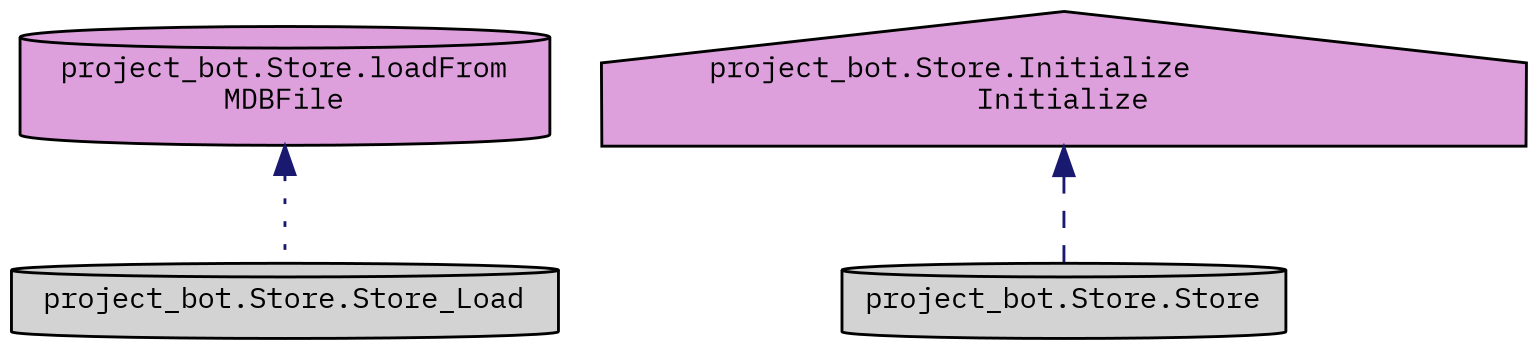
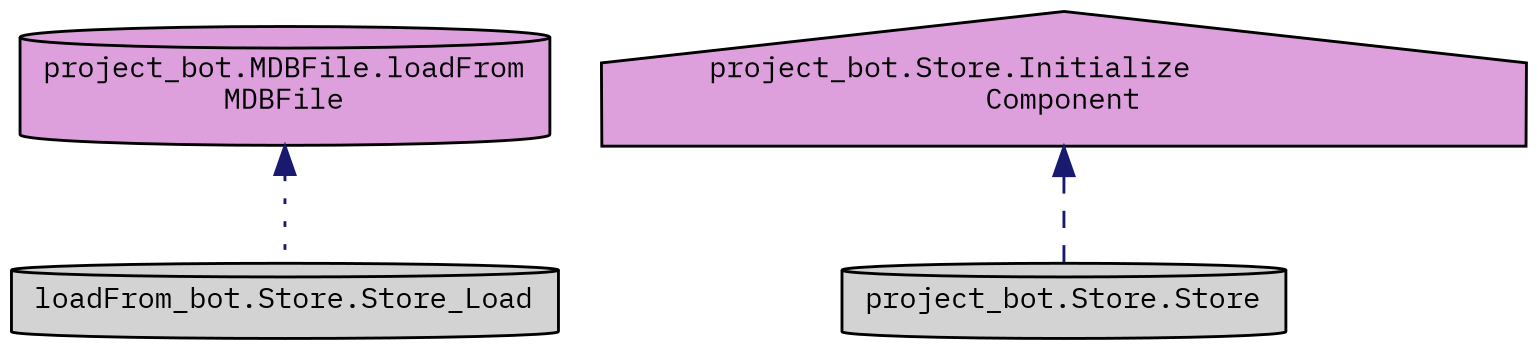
node "project_bot.Store.loadFrom MDBFile": label "project_bot.Store.loadFrom MDBFile" -> "project_bot.MDBFile.loadFrom MDBFile"
node "project_bot.Store.Initialize Initialize": label "project_bot.Store.Initialize Initialize" -> "project_bot.Store.Initialize Component"
node "project_bot.Store.Store_Load": label "project_bot.Store.Store_Load" -> "loadFrom_bot.Store.Store_Load"
